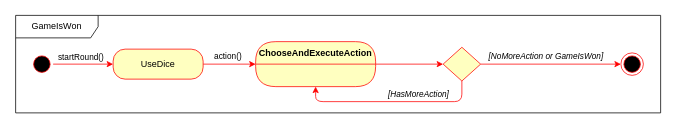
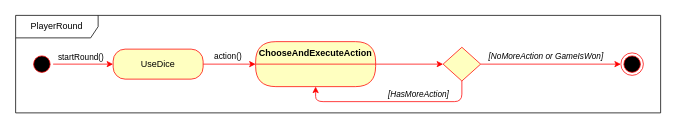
node "GameIsWon": label "GameIsWon" -> "PlayerRound"
